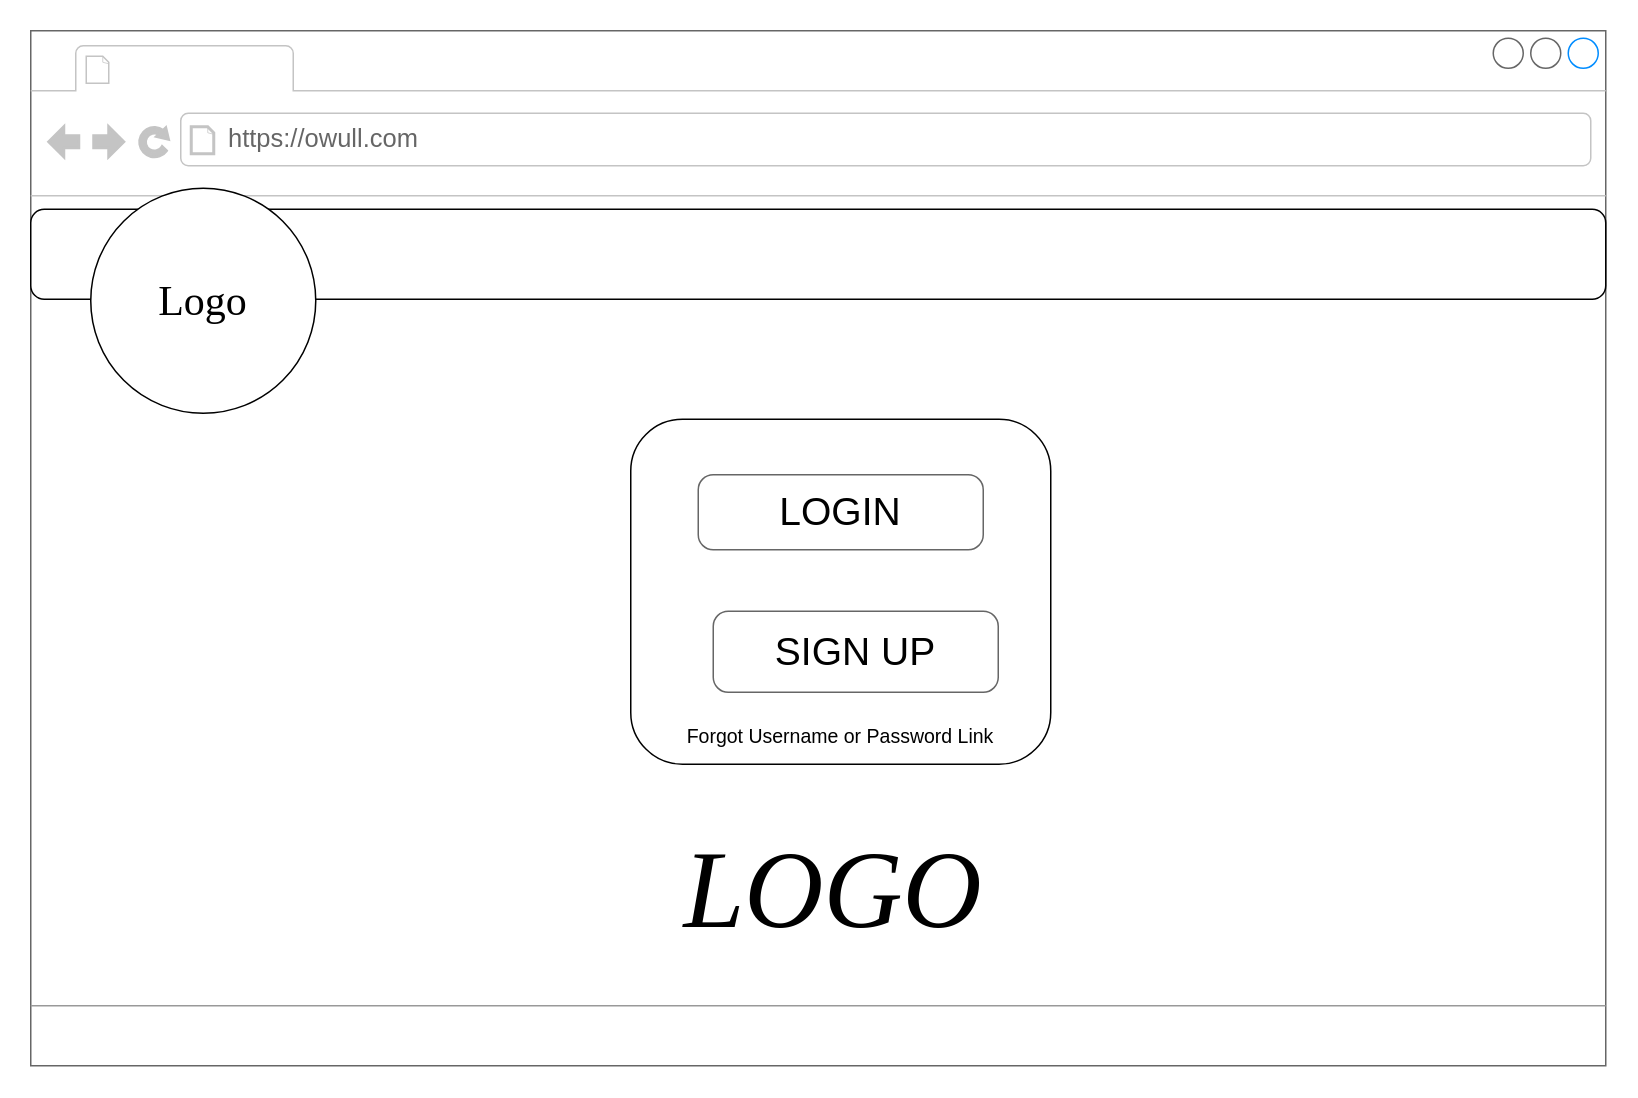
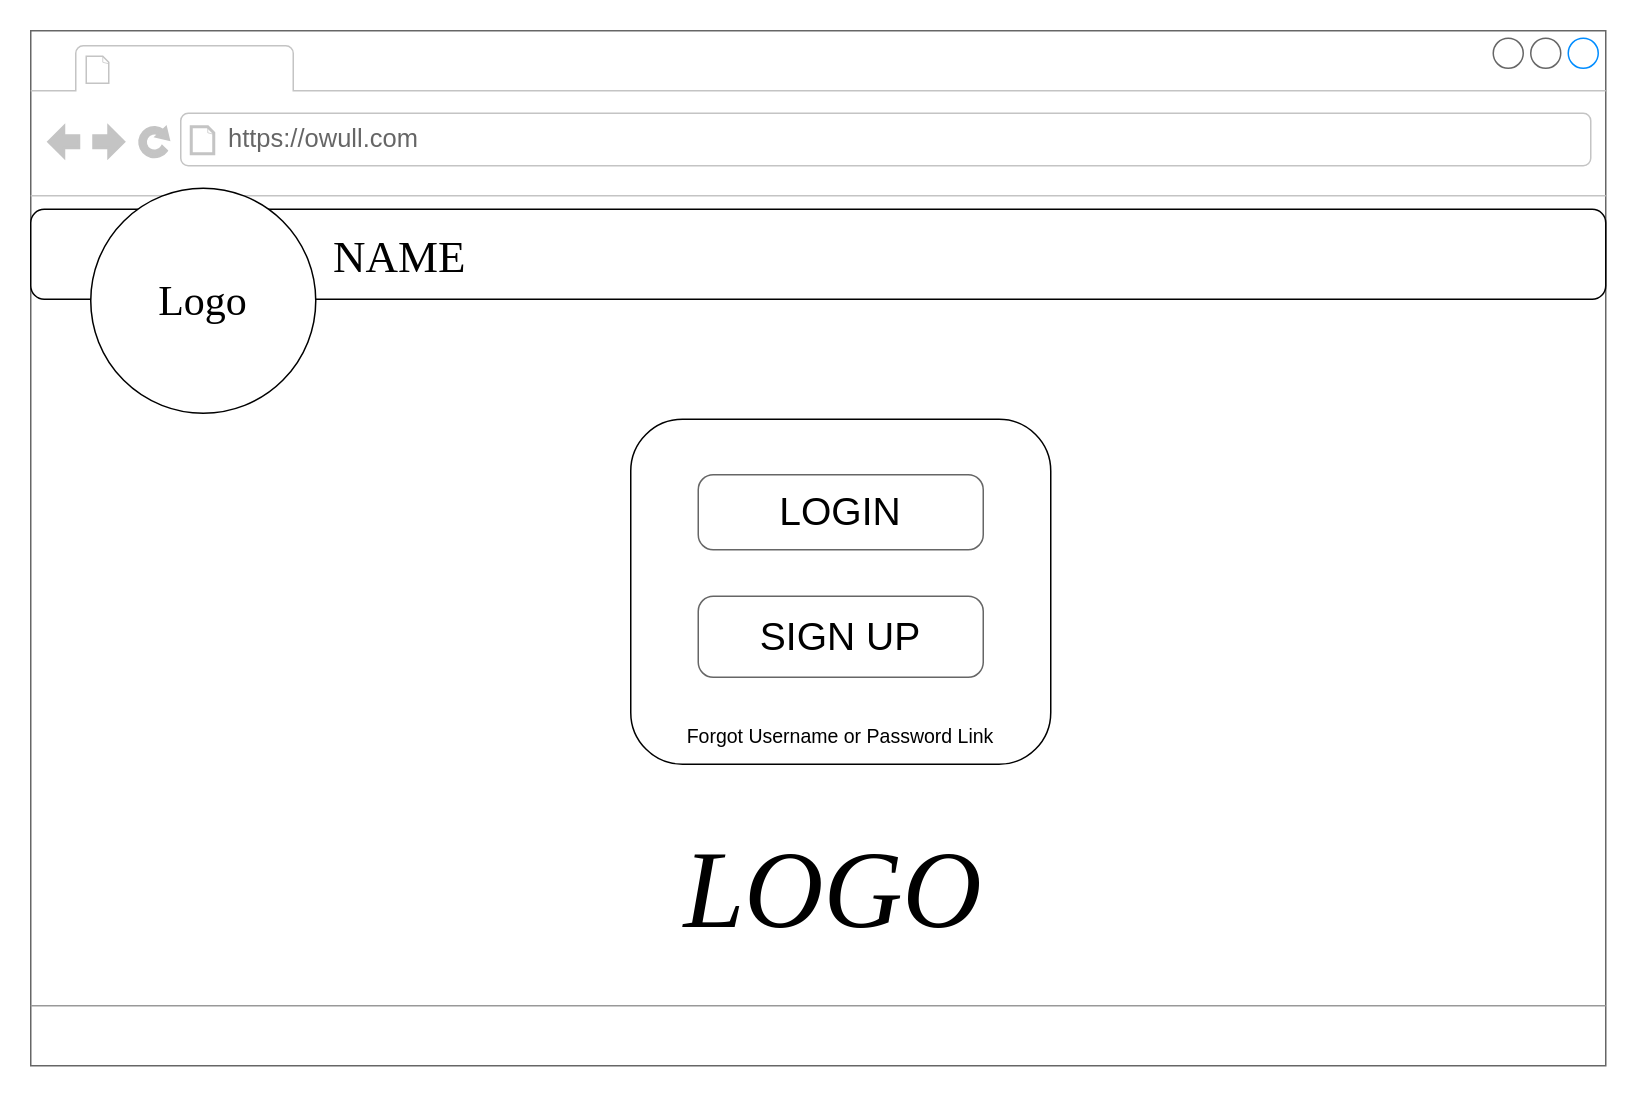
node "NAME": added
node "SIGN UP": moved (856, 652) -> (841, 637)
